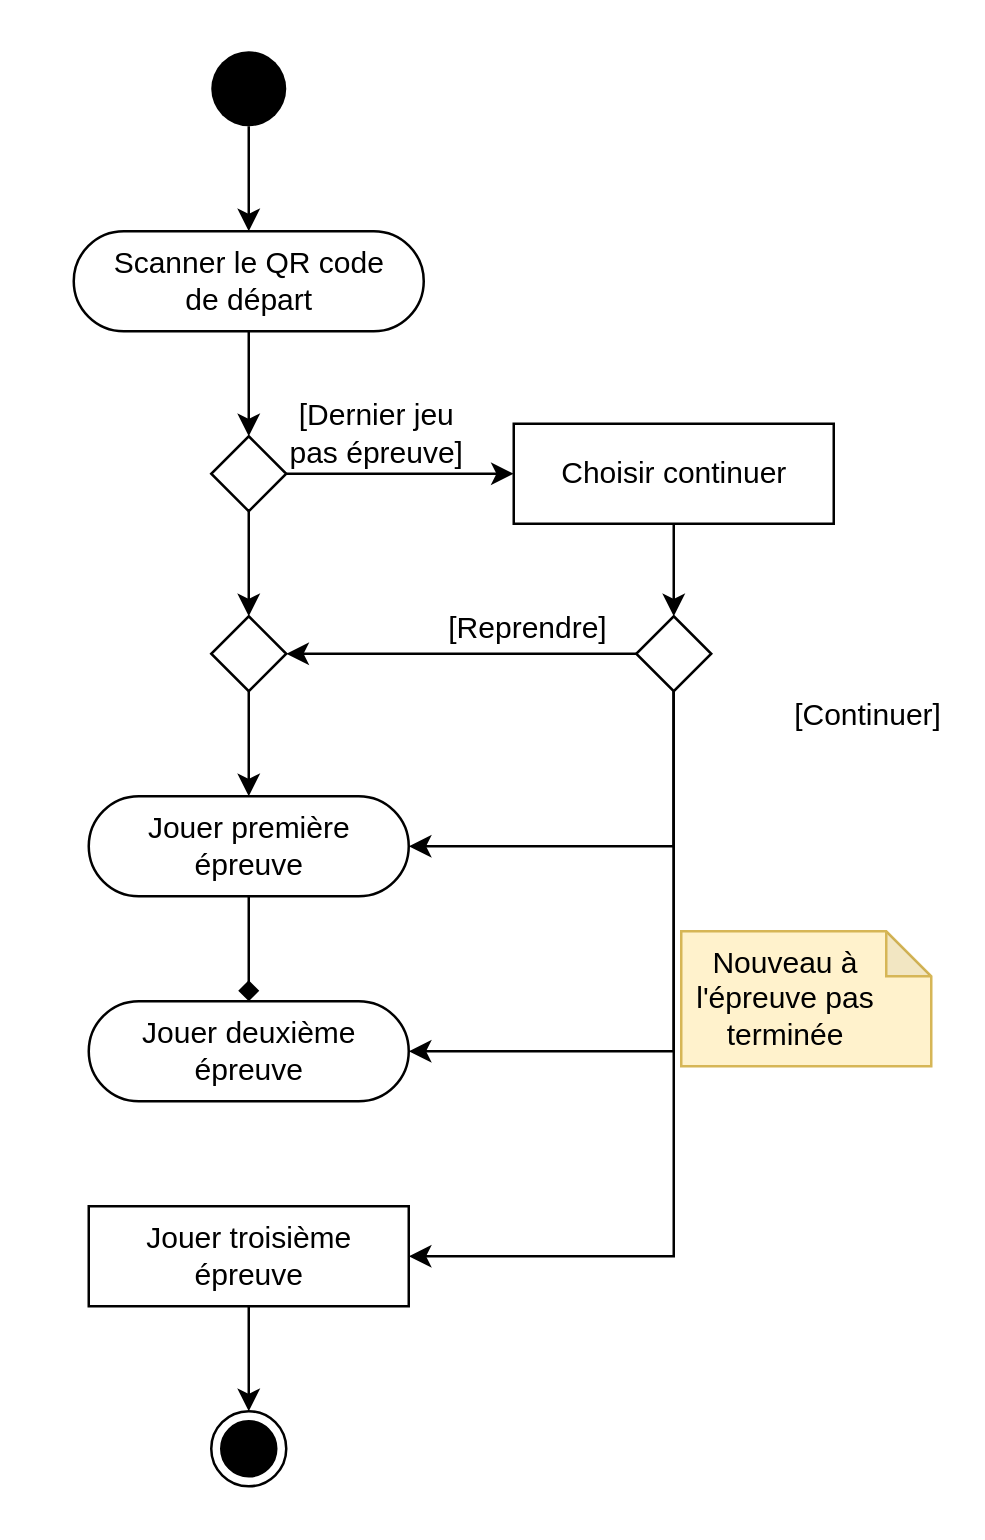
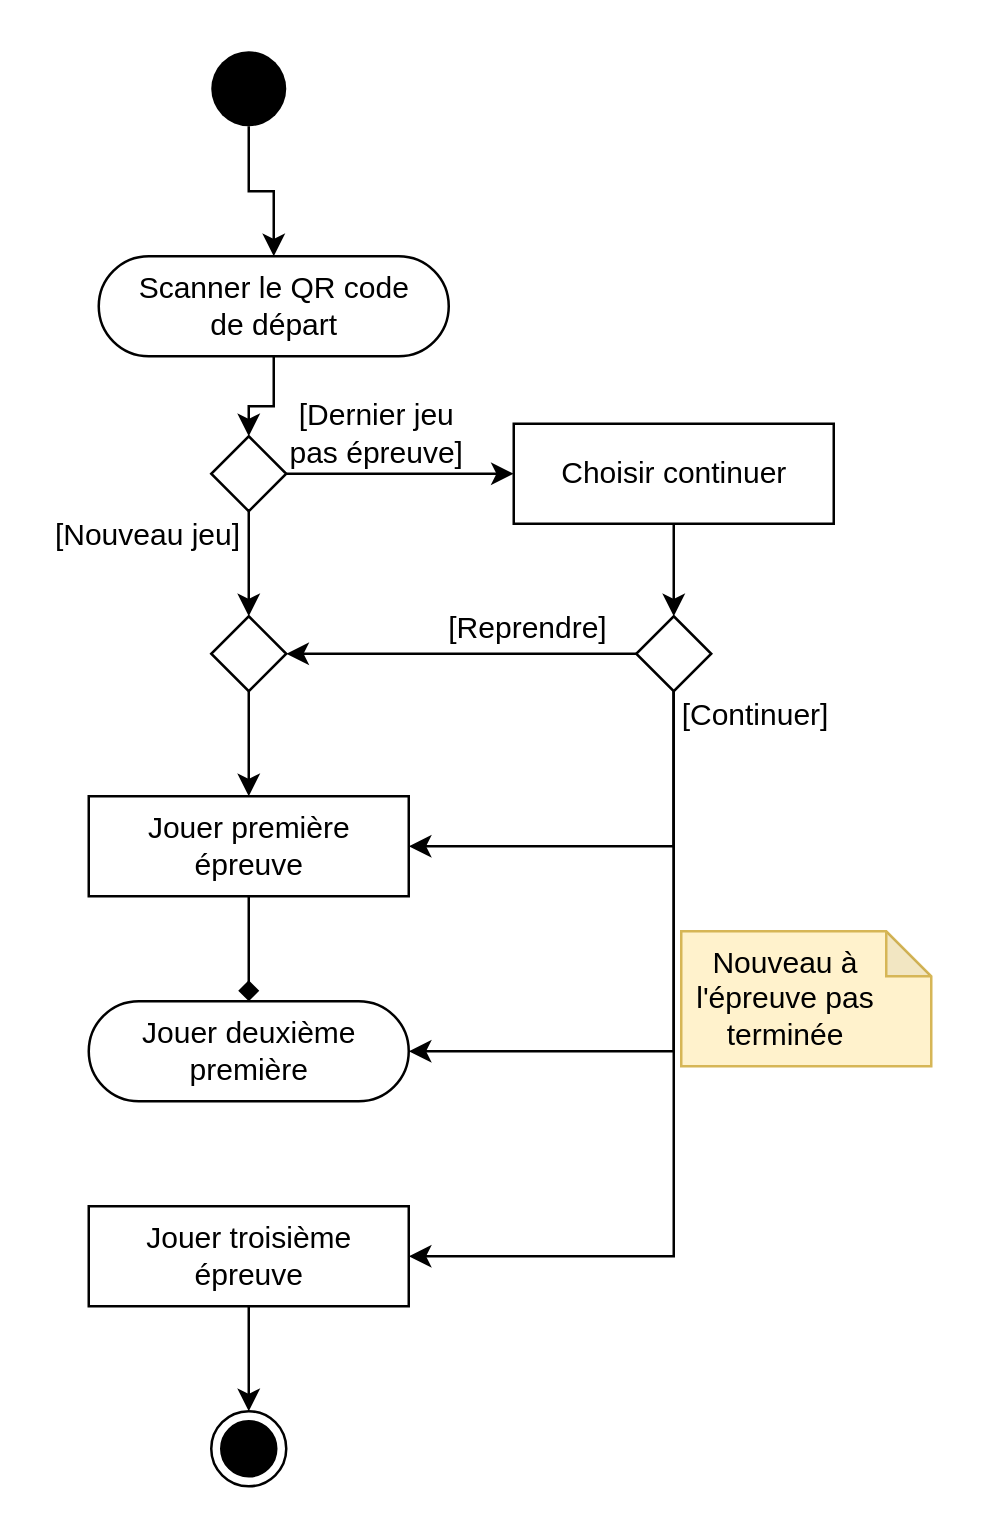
node "Scanner le QR code de départ": moved (249, 281) -> (274, 306)
node "[Nouveau jeu]": added
node "[Continuer]": moved (869, 716) -> (756, 716)
node "Jouer première épreuve": shape rounded rectangle -> rectangle
node "Jouer deuxième épreuve": label "Jouer deuxième épreuve" -> "Jouer deuxième première"
